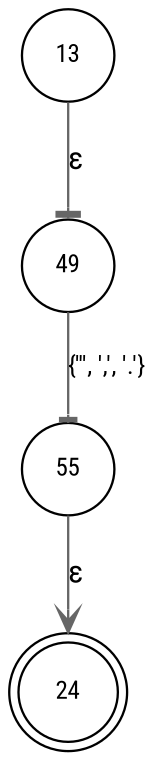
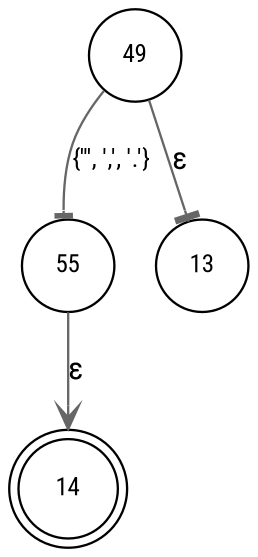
edge "13" -> "49": reversed
node "24": label "24" -> "14"
